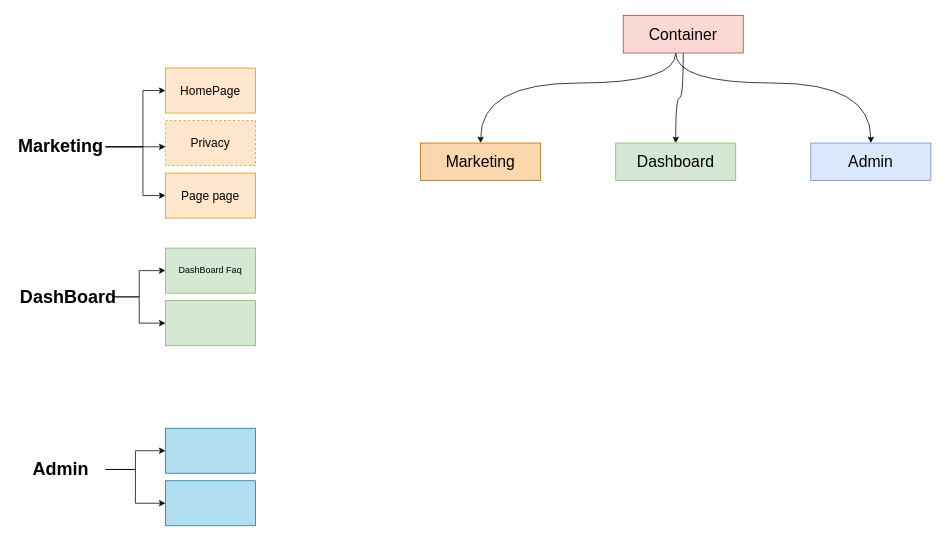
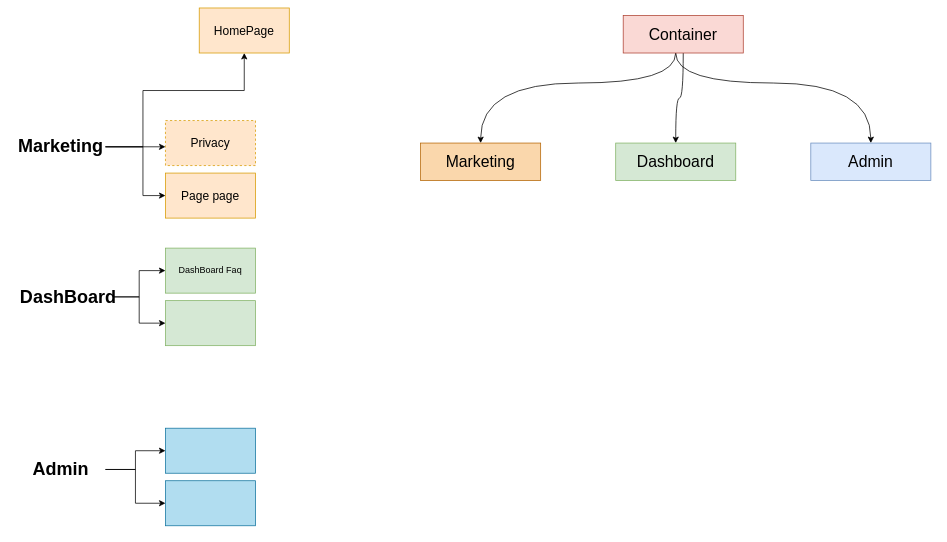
node "HomePage": moved (210, 90) -> (244, 30)
